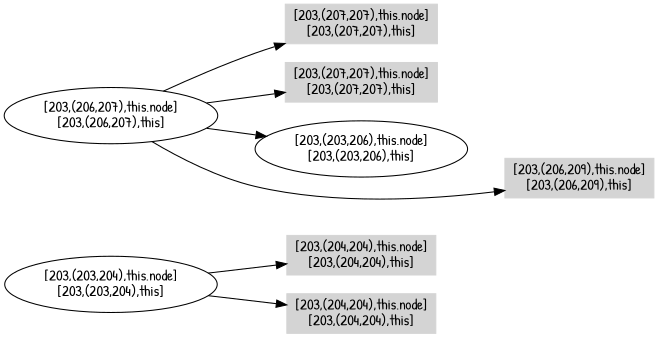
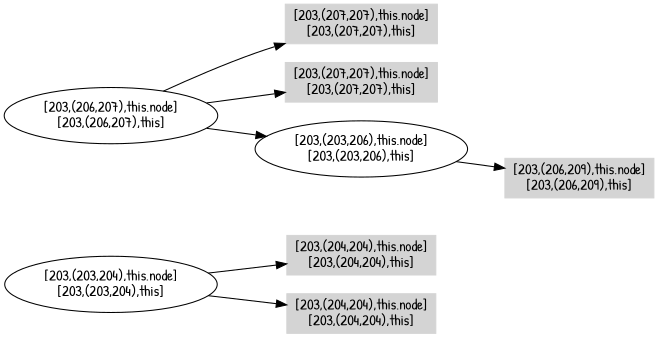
edge "[203,(206,207),this.node] [203,(206,207),this]" -> "[203,(206,209),this.node] [203,(206,209),this]": now "[203,(203,206),this.node] [203,(203,206),this]" -> "[203,(206,209),this.node] [203,(206,209),this]"
